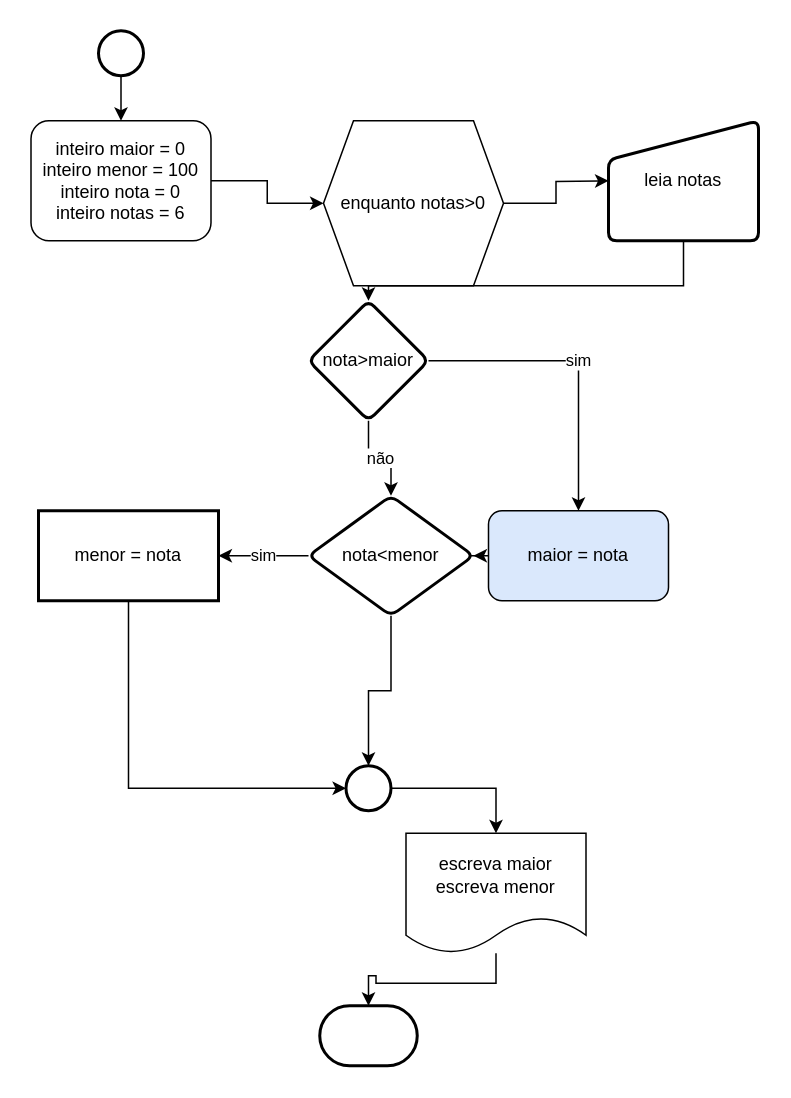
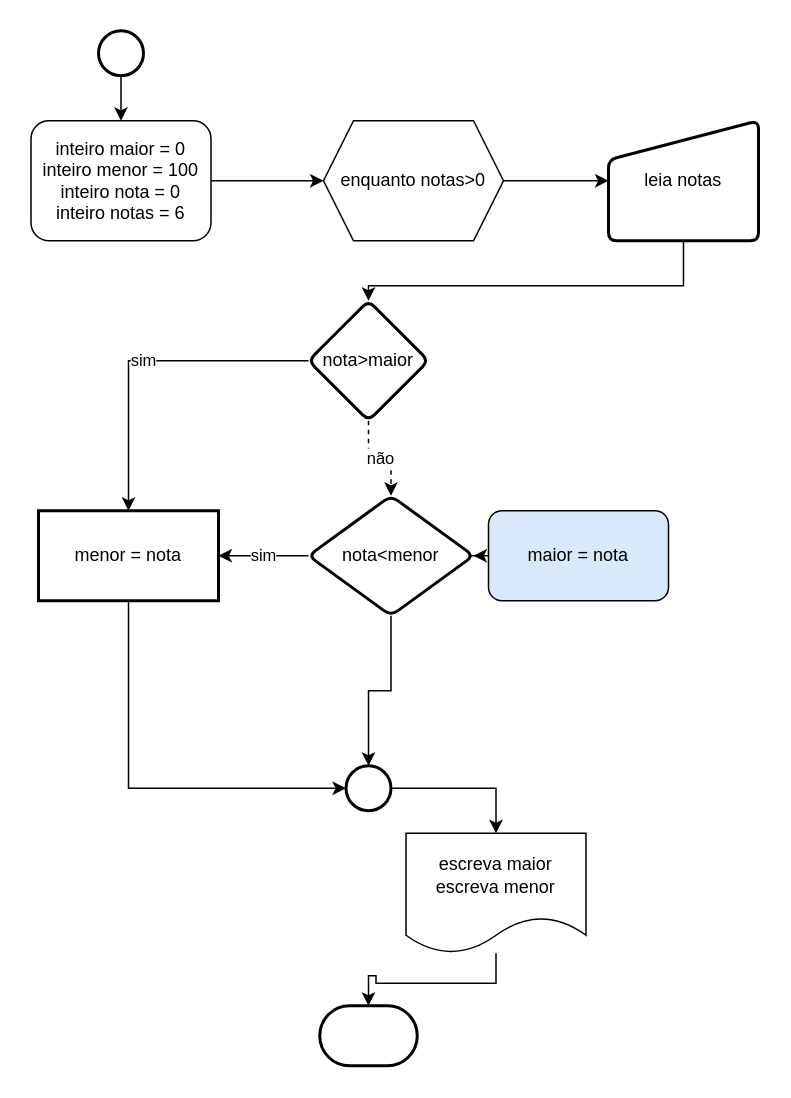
node "enquanto notas>0": size 180x165 -> 180x120
edge "nota>maior" -> "maior = nota": now "nota>maior" -> "menor = nota"
edge "nota>maior" -> "nota<menor": style solid -> dashed
